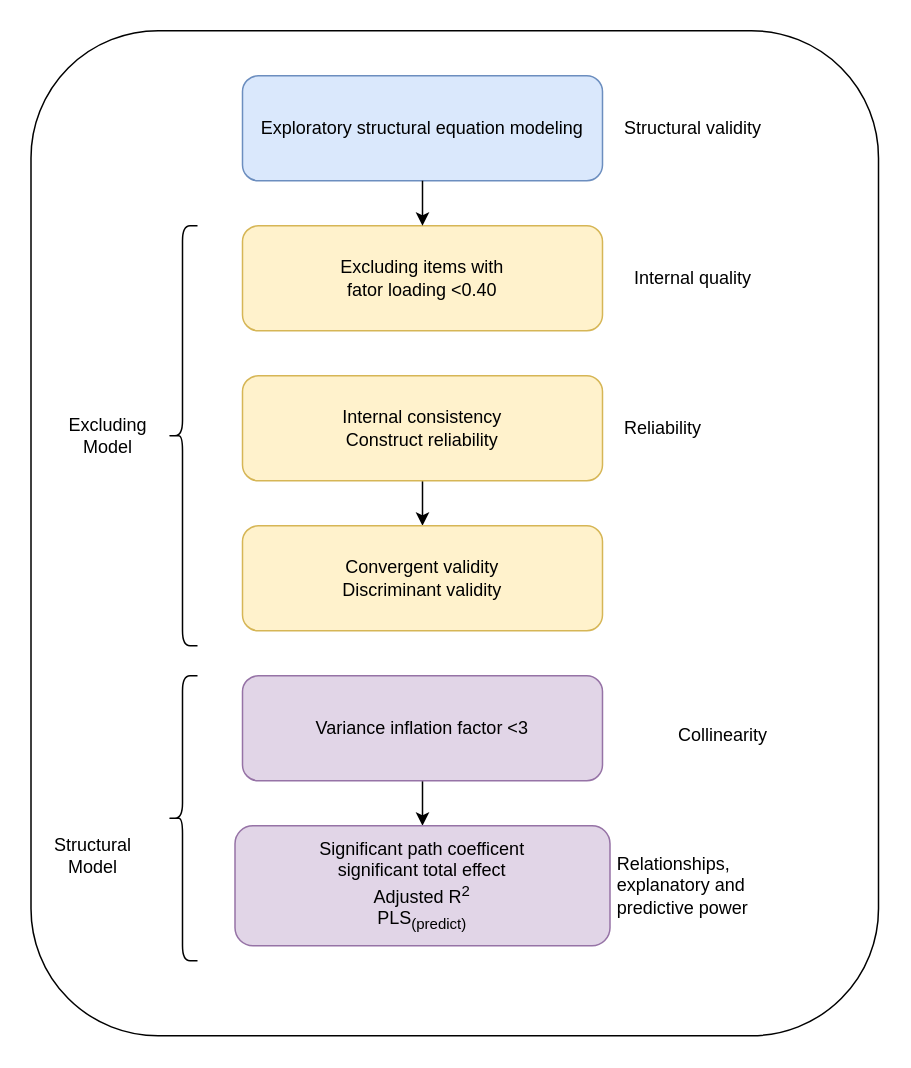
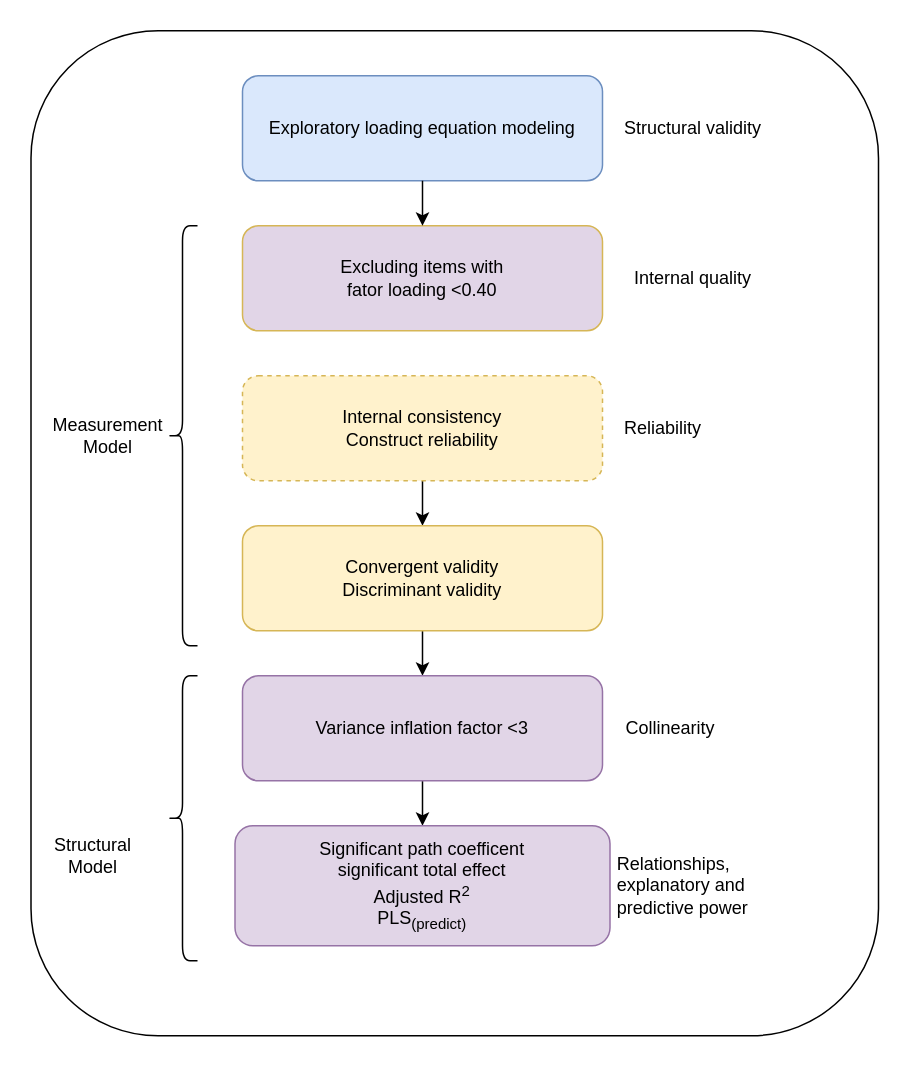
node "Exploratory structural equation modeling": label "Exploratory structural equation modeling" -> "Exploratory loading equation modeling"
node "Excluding items with fator loading <0.40": fillcolor #fff2cc -> #e1d5e7
node "Internal consistency Construct reliability": style solid -> dashed
node "Excluding Model": label "Excluding Model" -> "Measurement Model"
edge "Convergent validity Discriminant validity" -> "Variance inflation factor <3": added
node "Collinearity": moved (722, 736) -> (670, 728)
